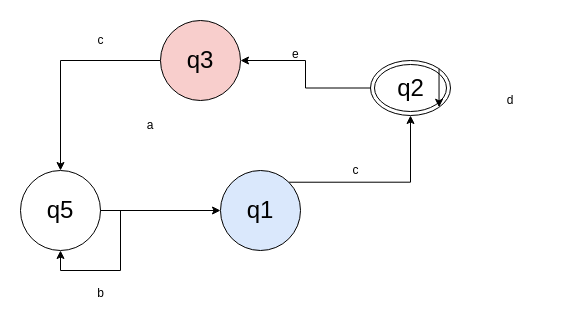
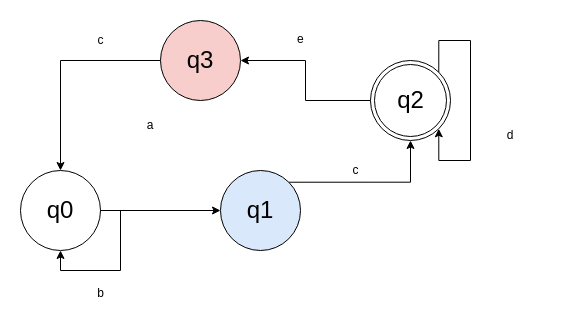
node "e": moved (316, 56) -> (321, 41)
node "q2": size 80x55 -> 80x80
node "d": moved (511, 101) -> (511, 136)
node "q5": label "q5" -> "q0"
